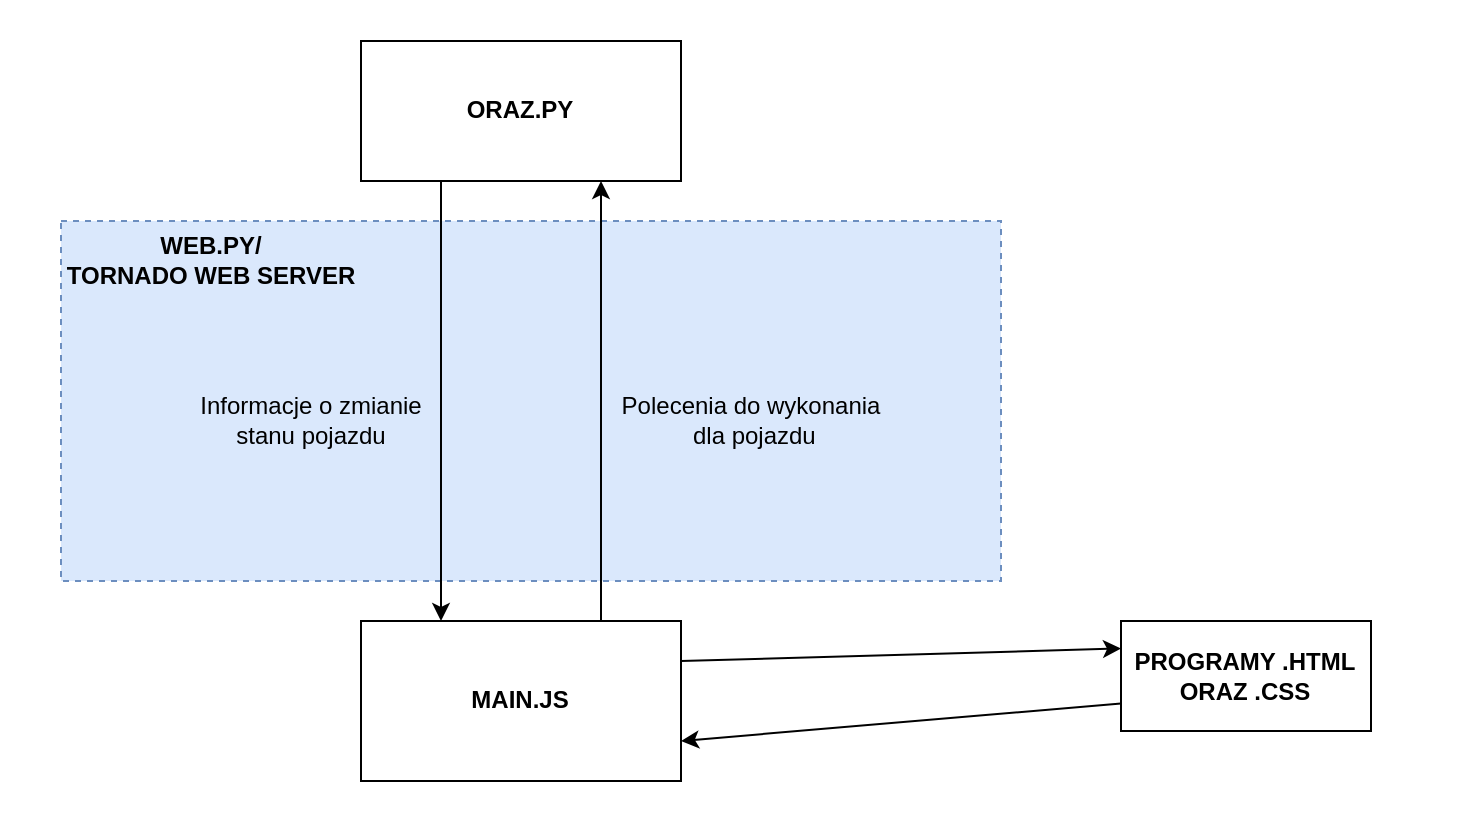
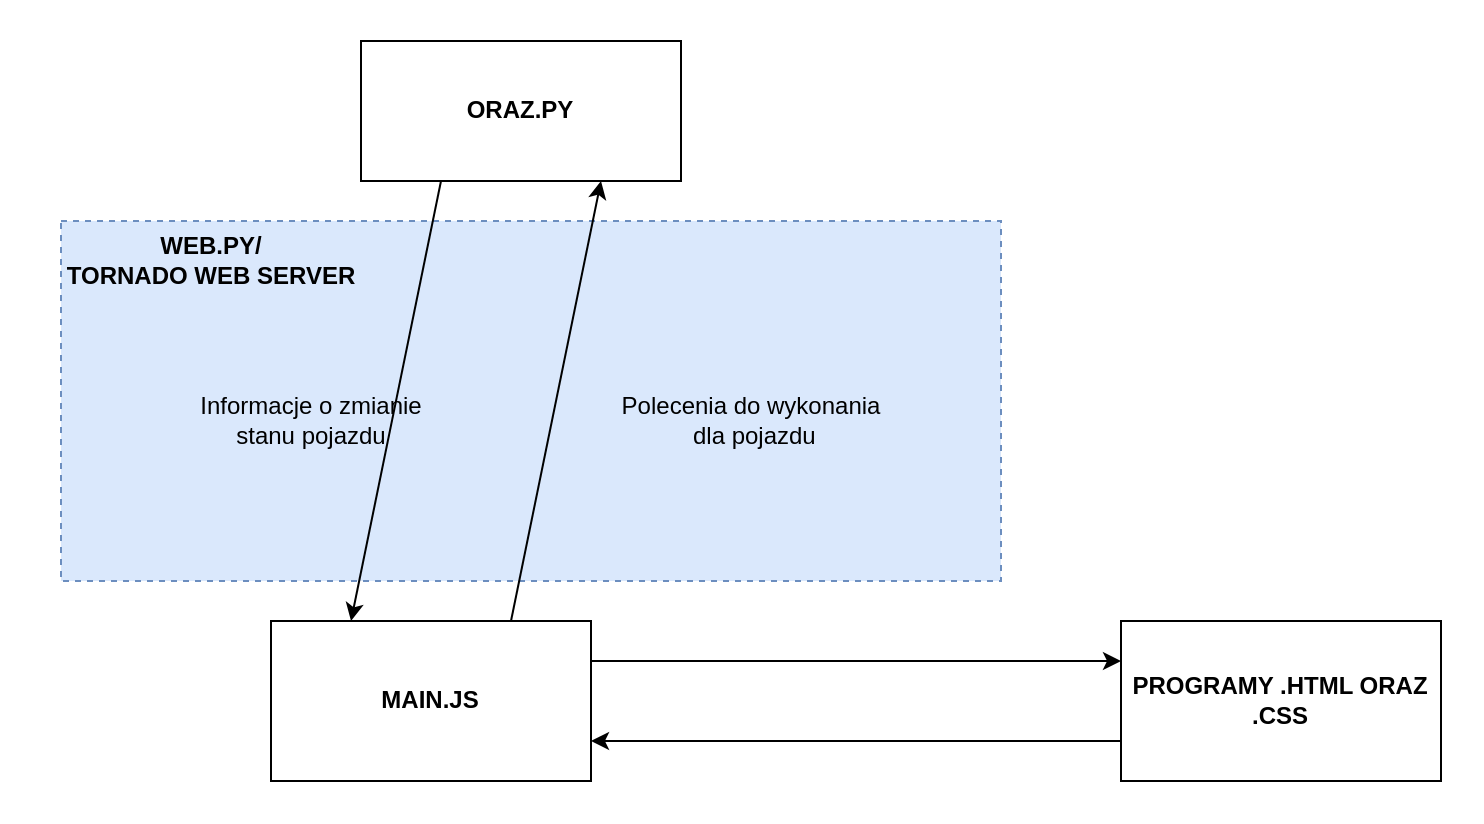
node "PROGRAMY .HTML ORAZ .CSS": size 250x110 -> 320x160
node "MAIN.JS": moved (521, 701) -> (431, 701)
